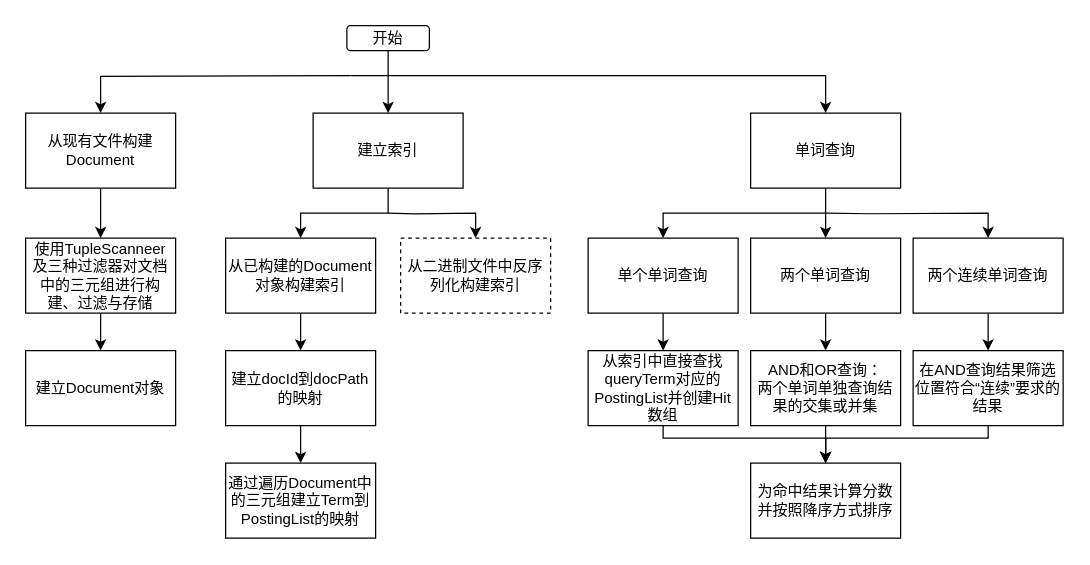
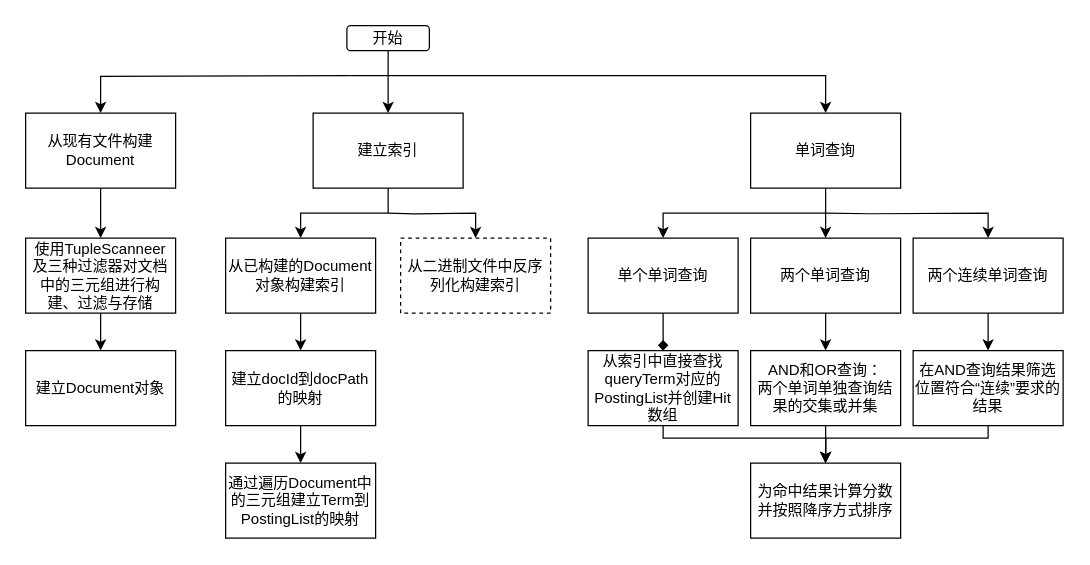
edge "单个单词查询" -> "从索引中直接查找queryTerm对应的PostingList并创建Hit数组": arrowhead classic -> diamond
